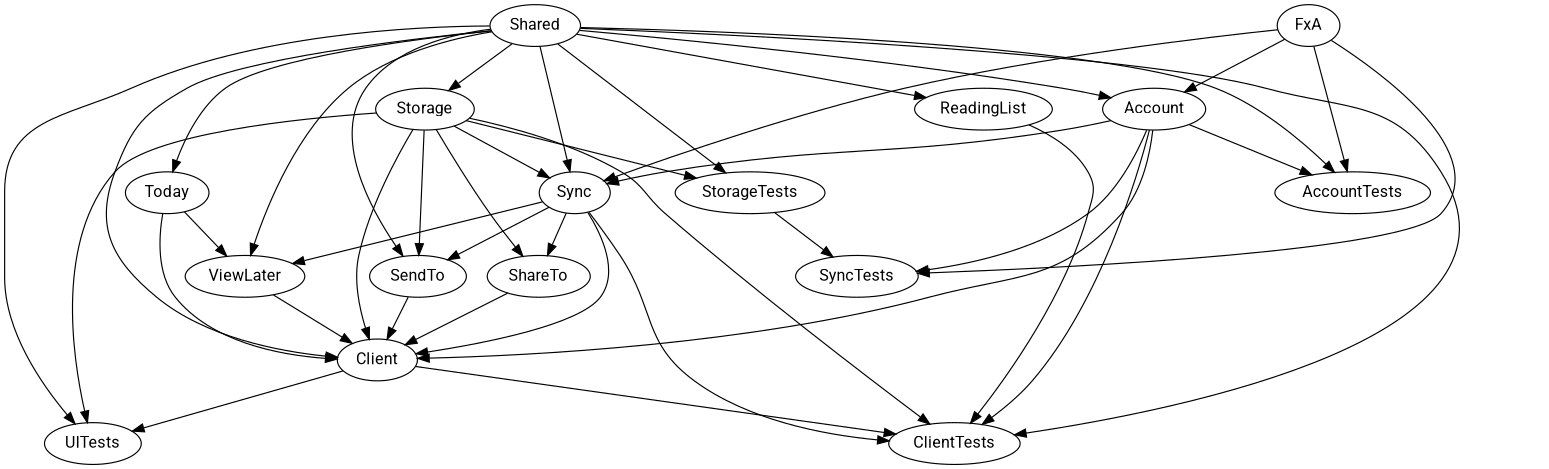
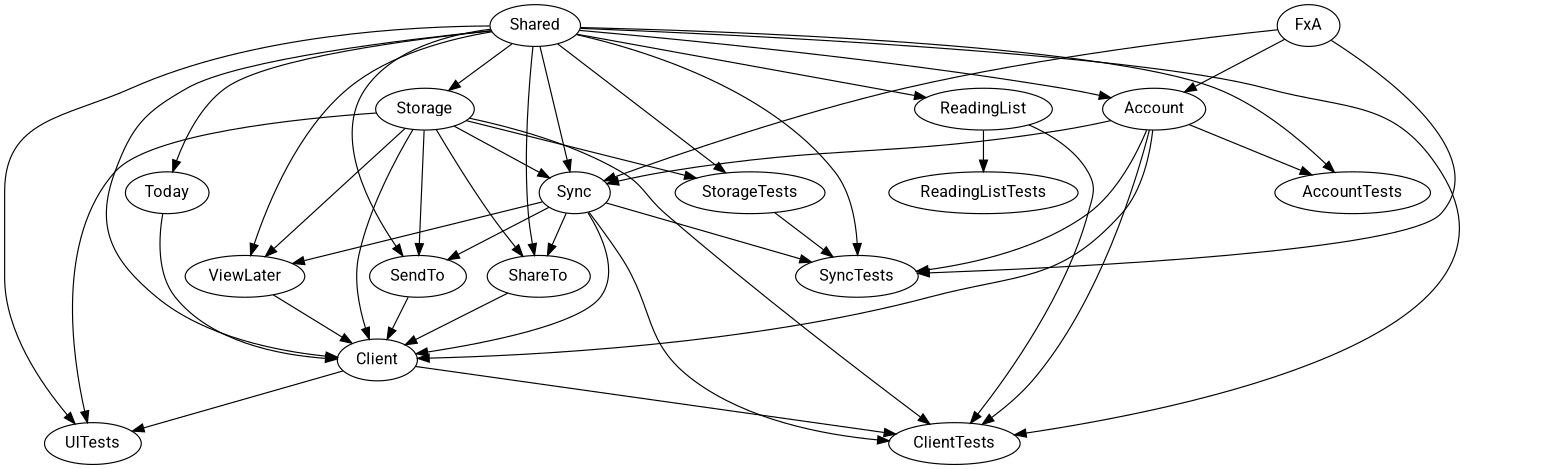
edge "Shared" -> "SyncTests": added
edge "FxA" -> "AccountTests": removed
edge "Shared" -> "ShareTo": added
node "ReadingListTests": added
edge "Today" -> "ViewLater": now "Storage" -> "ViewLater"
edge "Sync" -> "SyncTests": added
